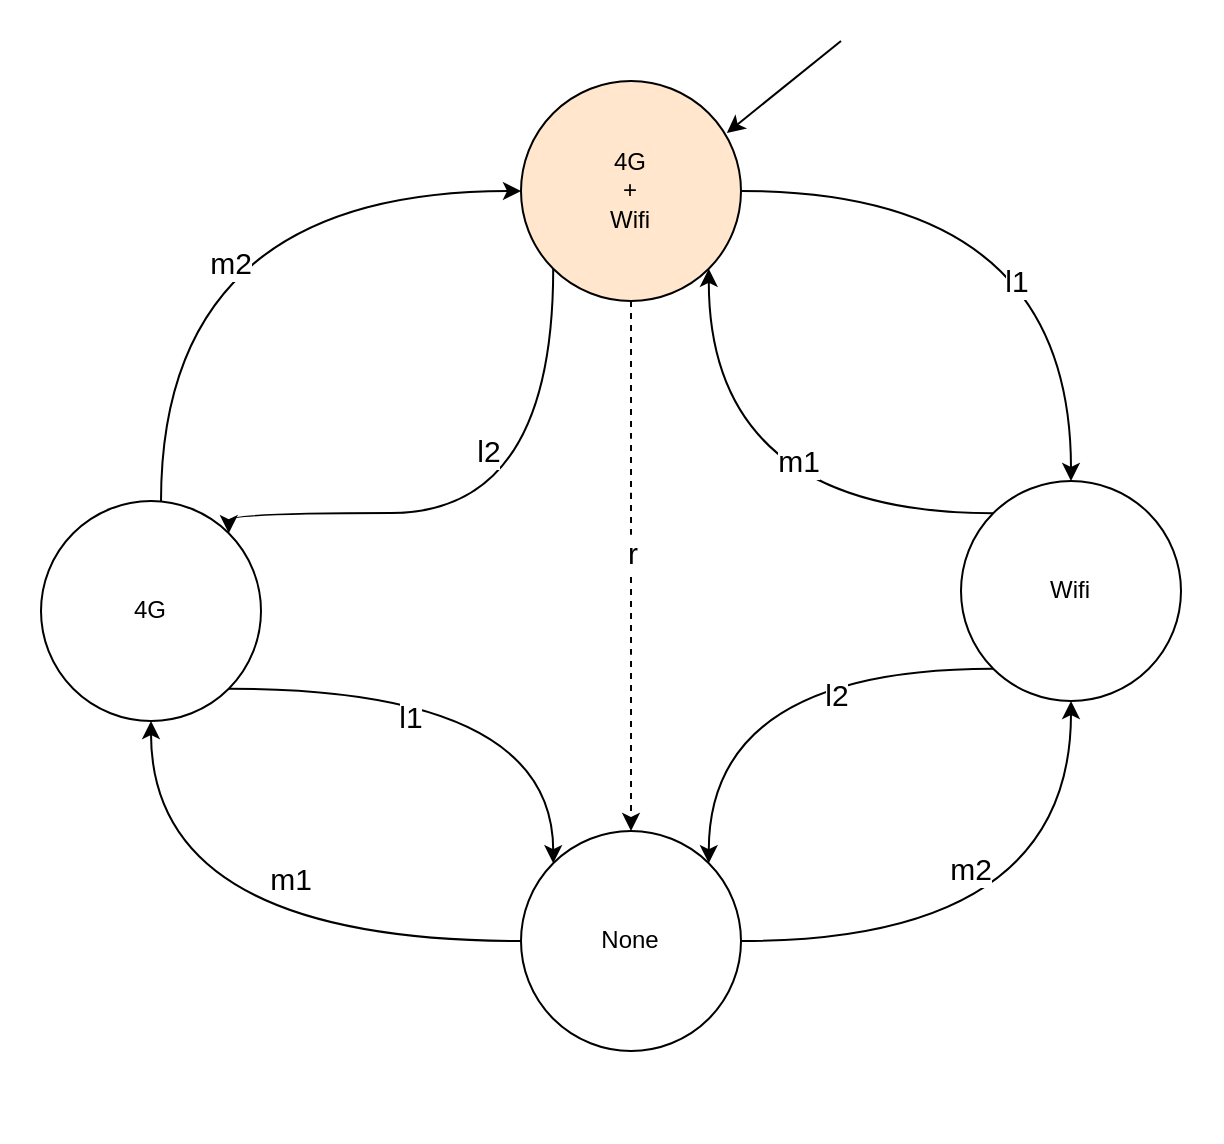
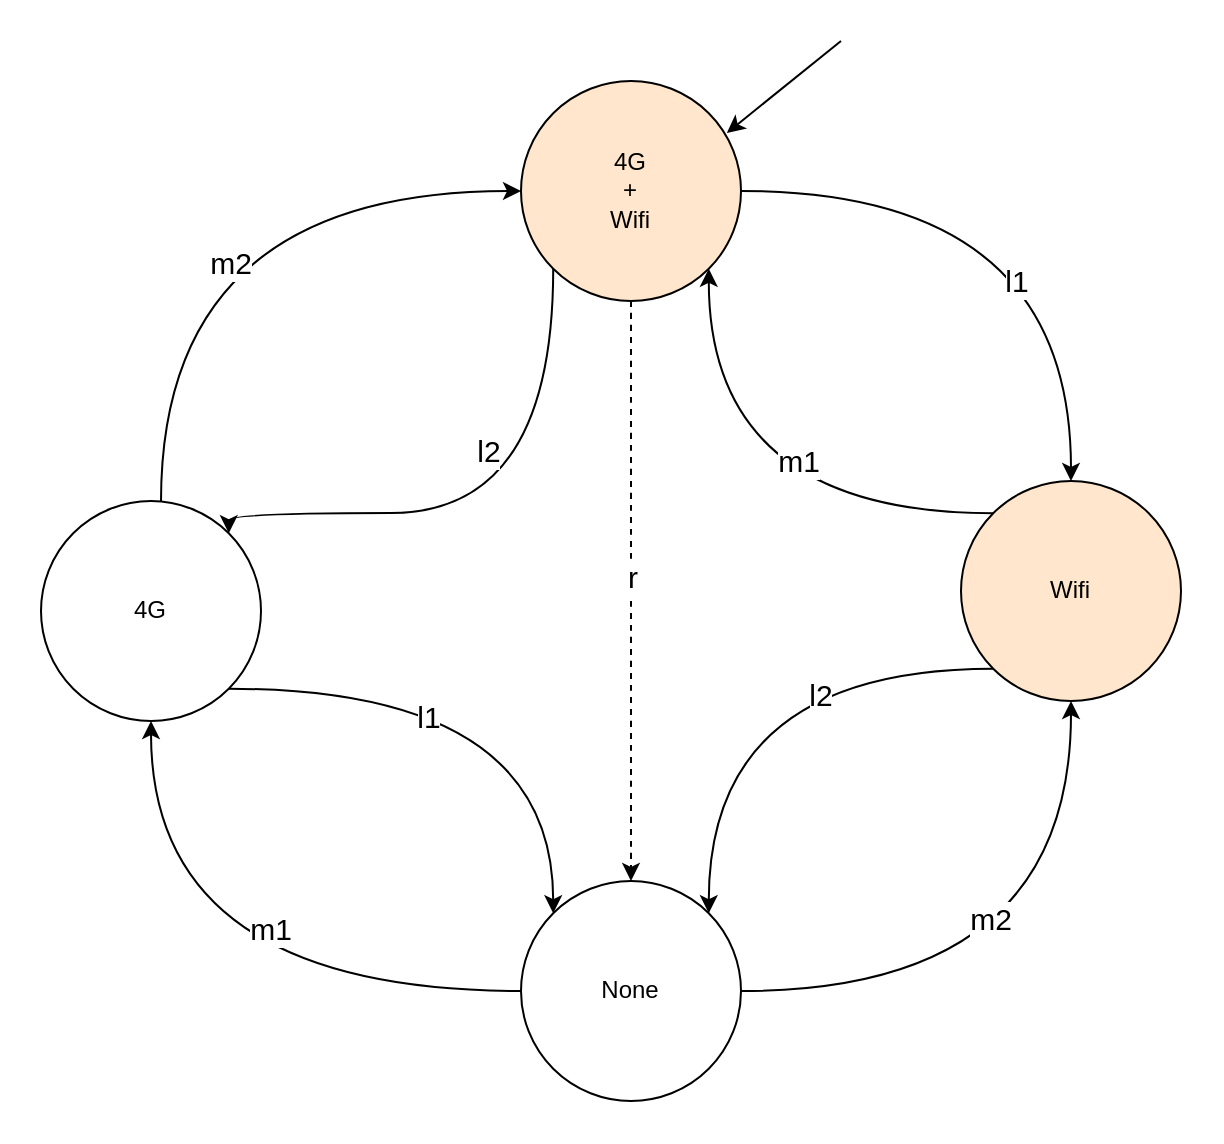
node "Wifi": fillcolor #ffffff -> #ffe6cc
node "None": moved (631, 941) -> (631, 991)
